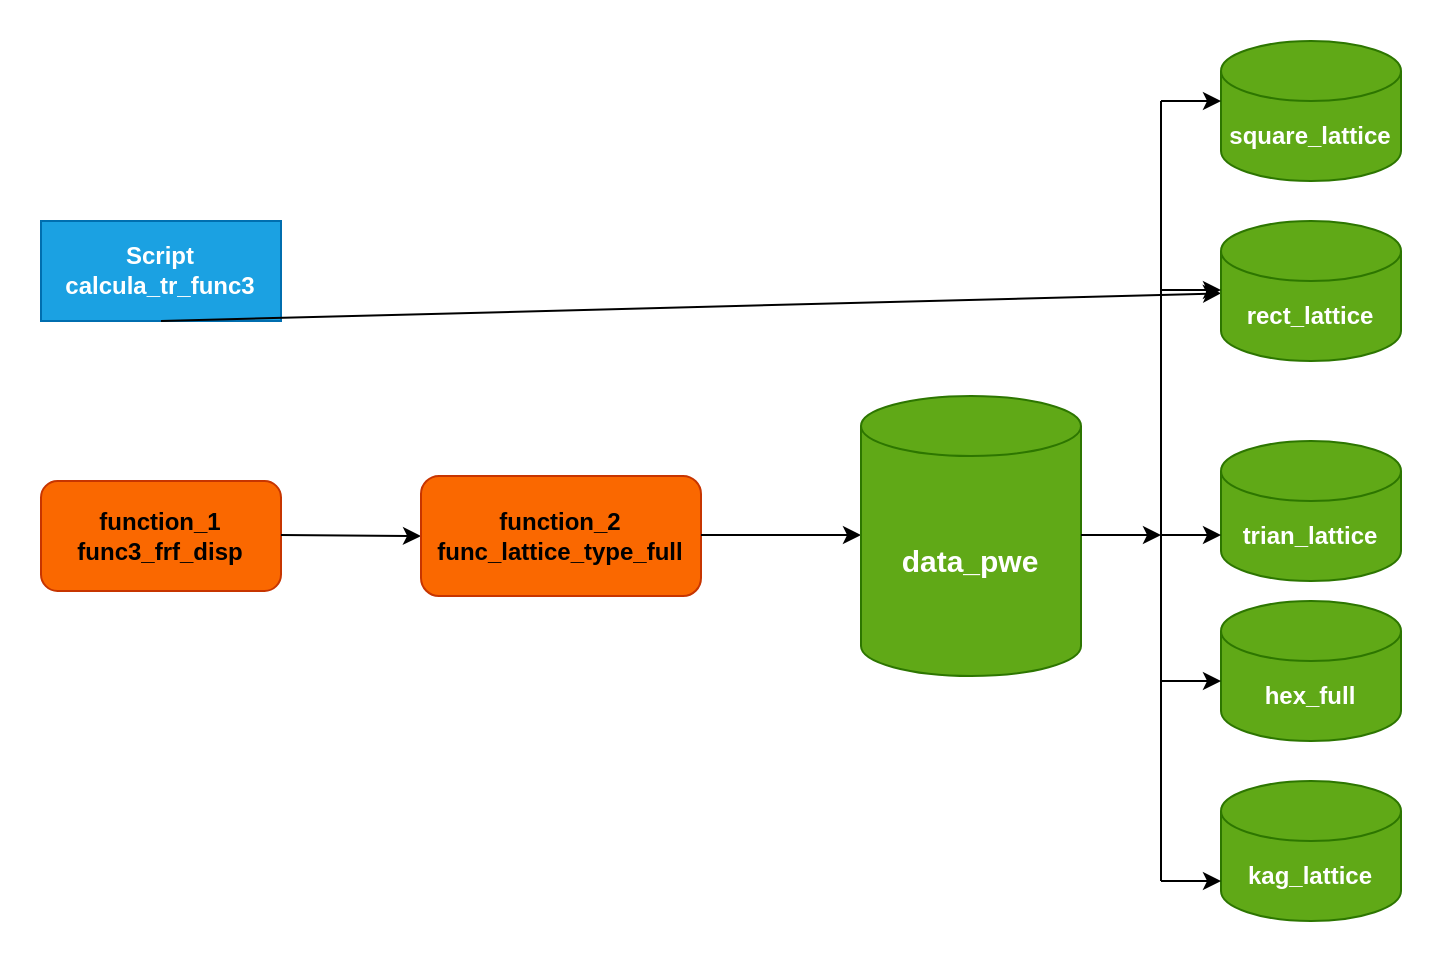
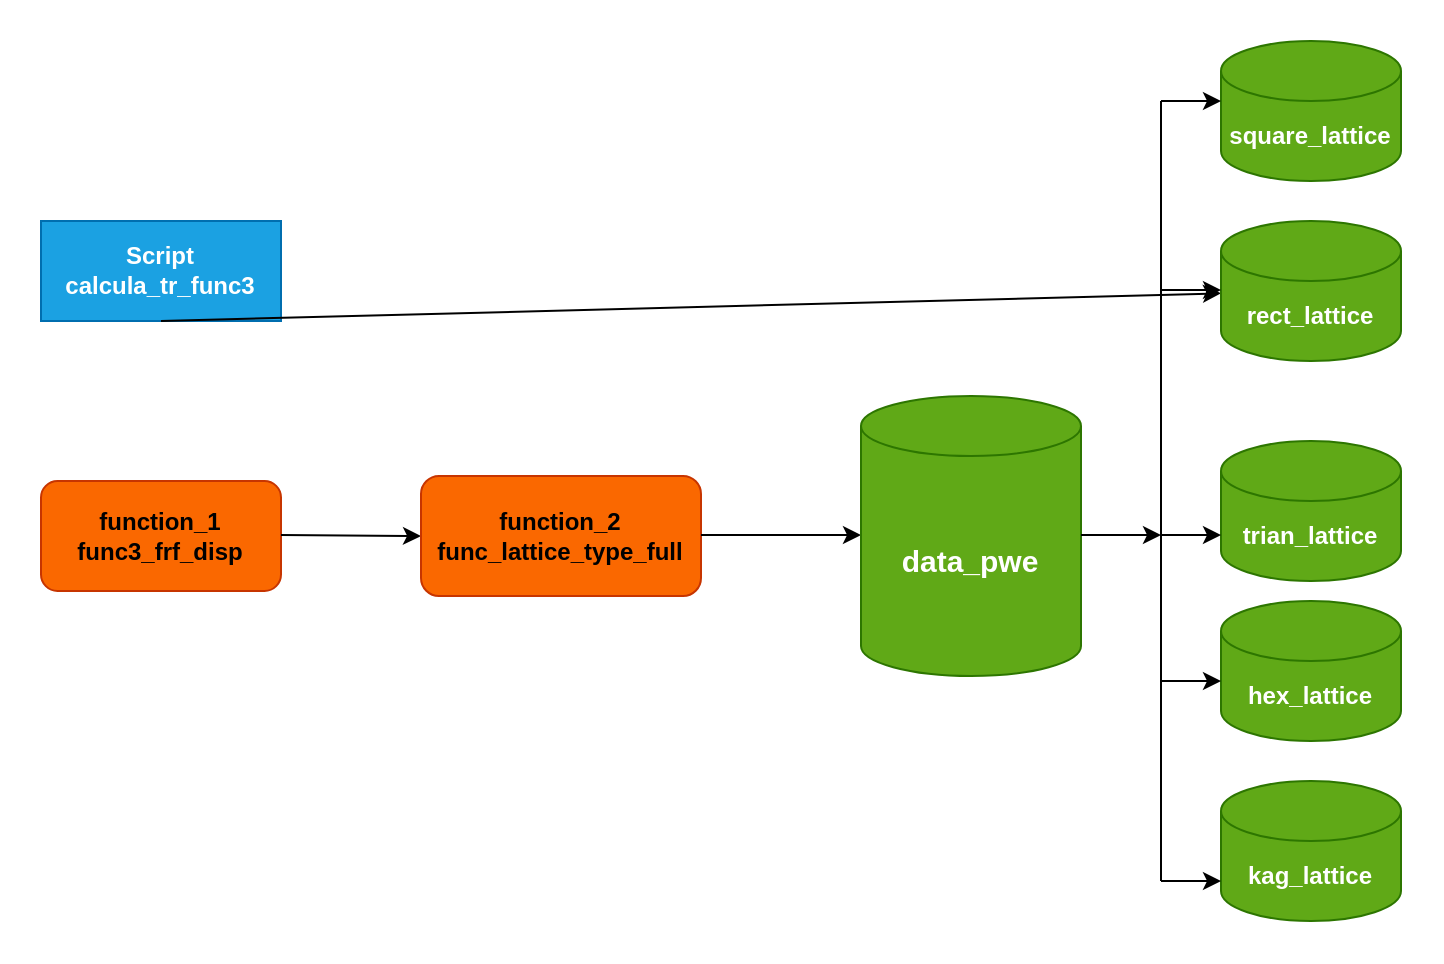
node "hex_full": label "hex_full" -> "hex_lattice"
